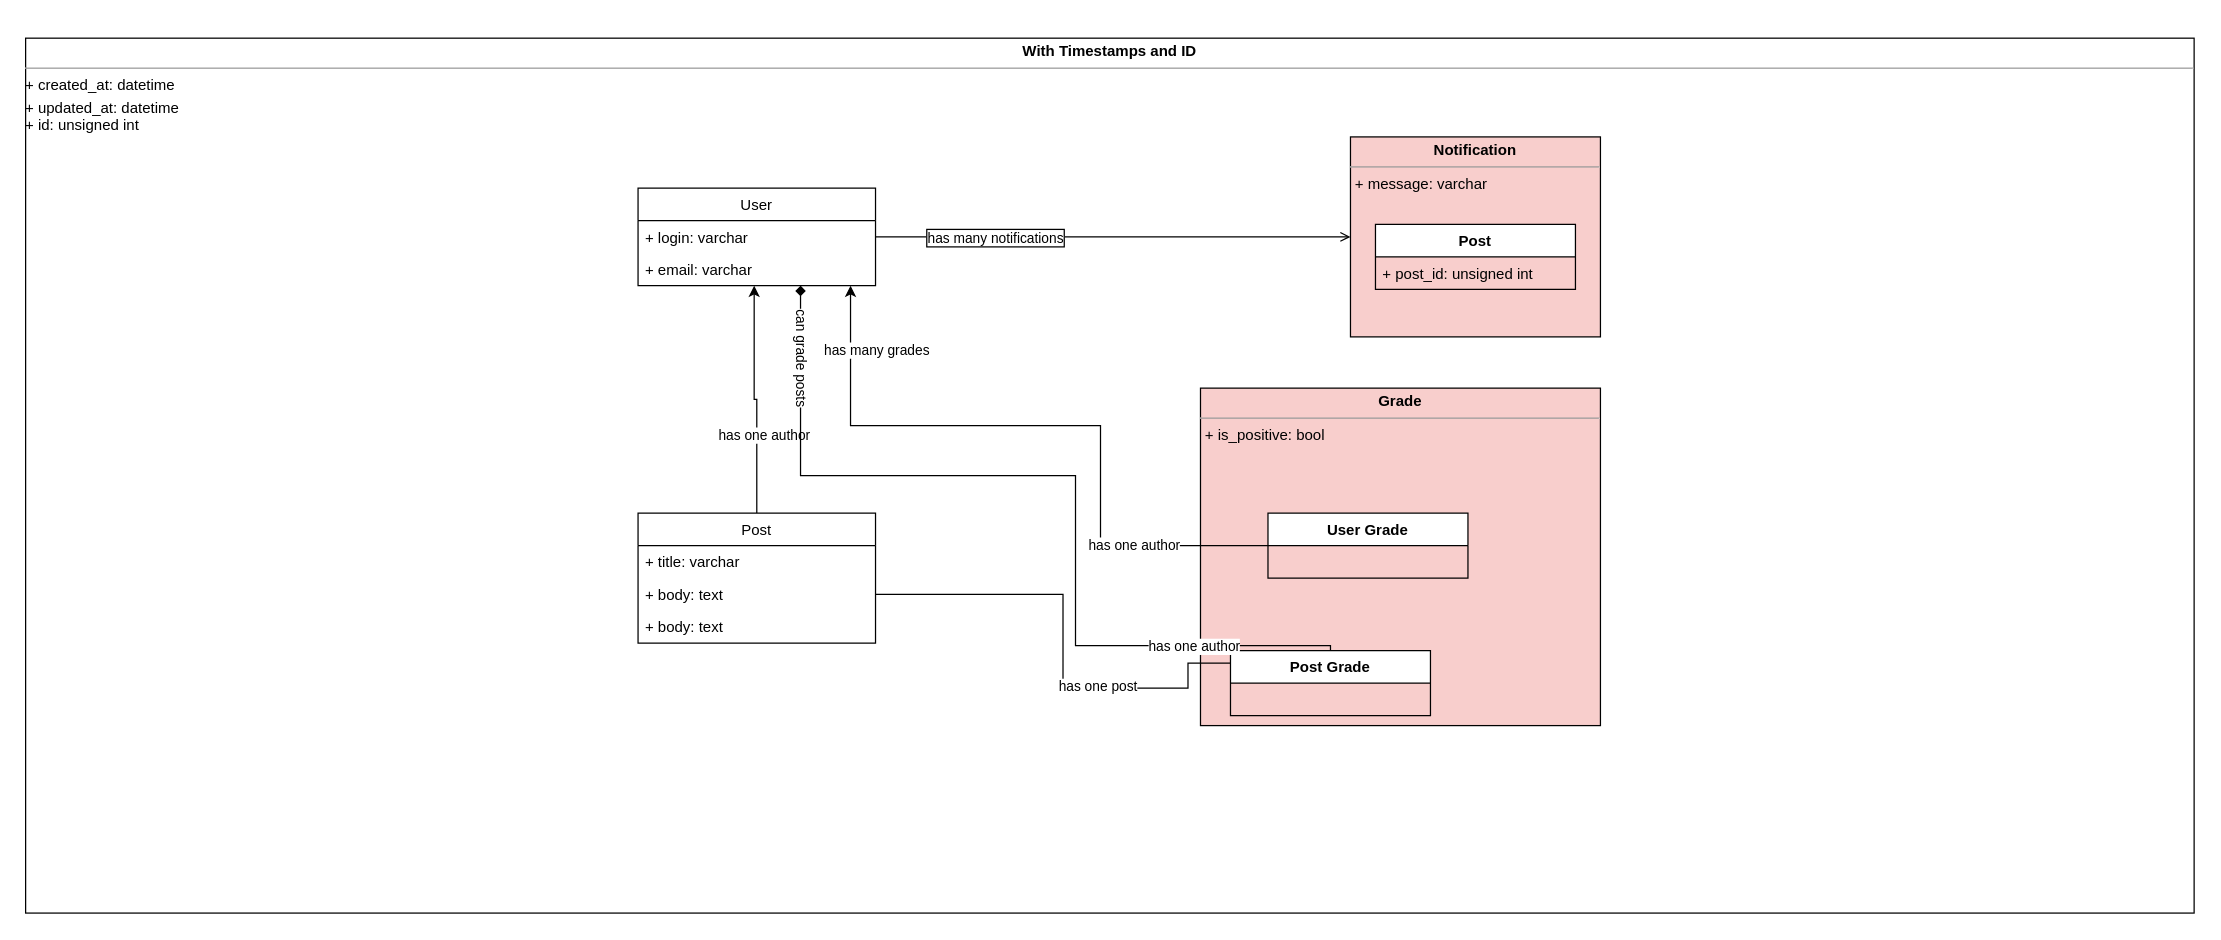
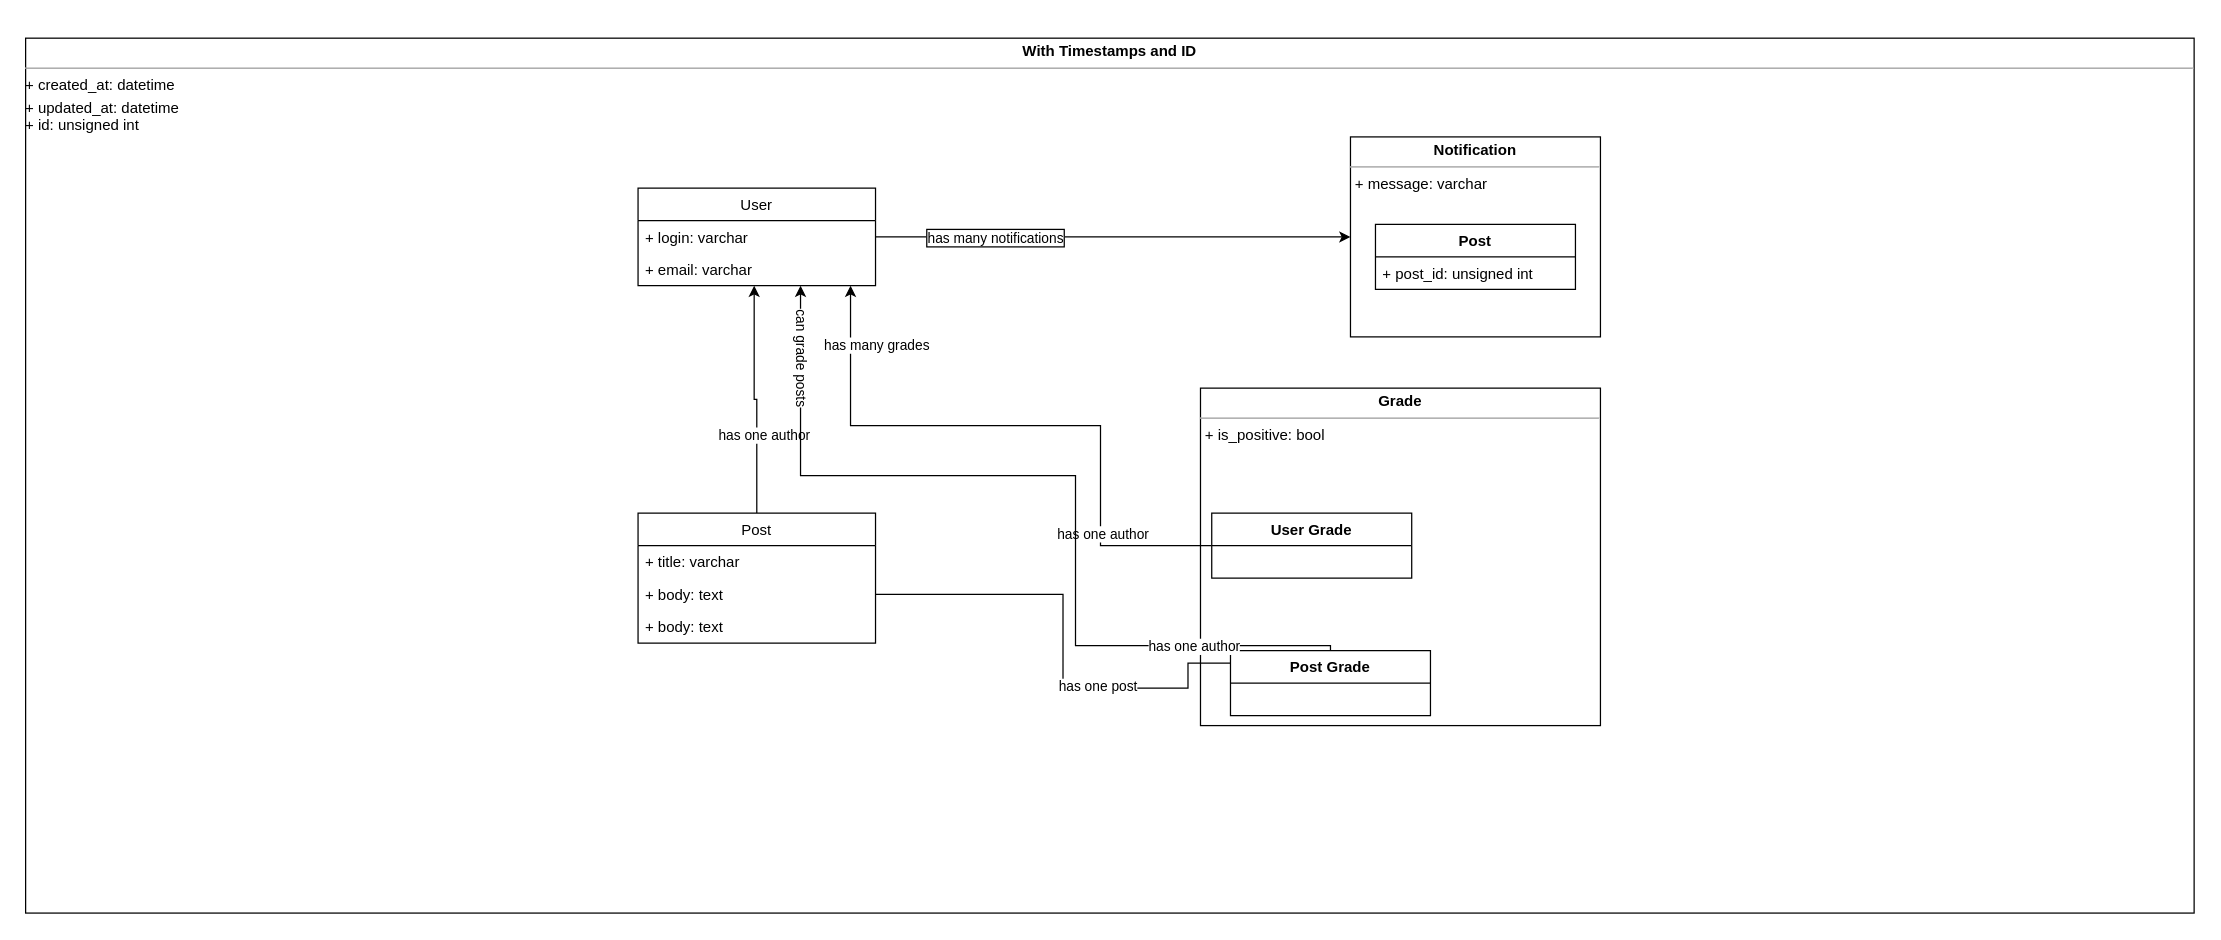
node "Notification + message: varchar": fillcolor #f8cecc -> #ffffff
edge "+ login: varchar" -> "Notification + message: varchar": arrowhead open -> classic
edge "Post Grade" -> "User": arrowhead diamond -> classic
node "User Grade": moved (1368, 546) -> (1312, 546)
node "Grade + is_positive: bool": fillcolor #f8cecc -> #ffffff
